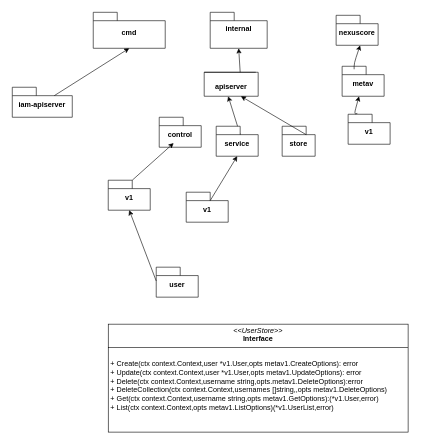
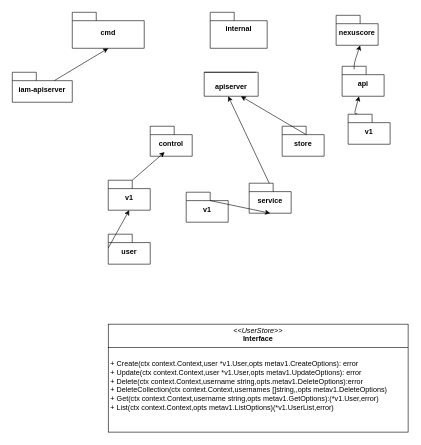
node "cmd": moved (129, 30) -> (108, 30)
edge "apiserver" -> "internal": removed
node "metav": label "metav" -> "api"
node "iam-apiserver": moved (42, 102) -> (42, 87)
node "control": moved (180, 132) -> (171, 141)
node "service": moved (237, 141) -> (270, 198)
node "store": size 33x30 -> 42x30
node "user": moved (177, 282) -> (129, 249)
